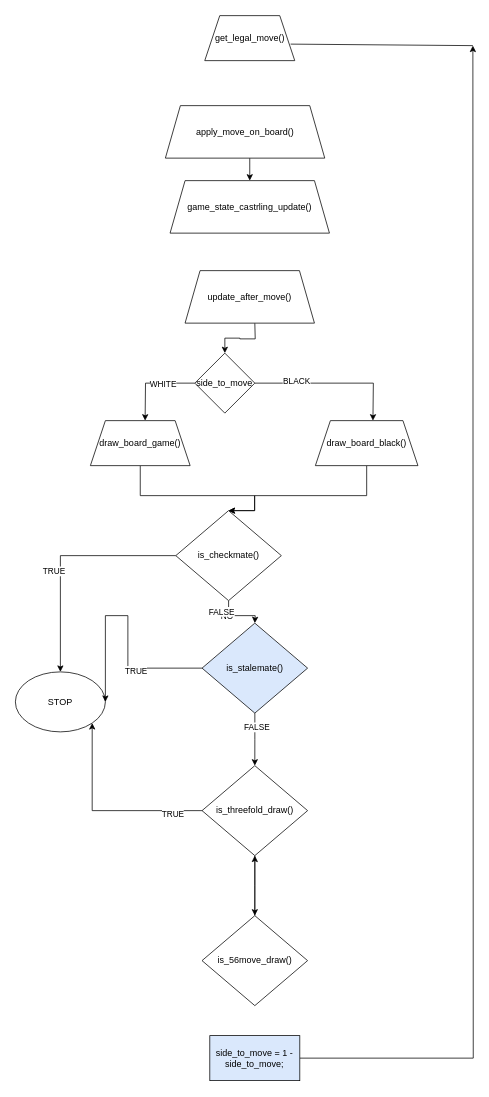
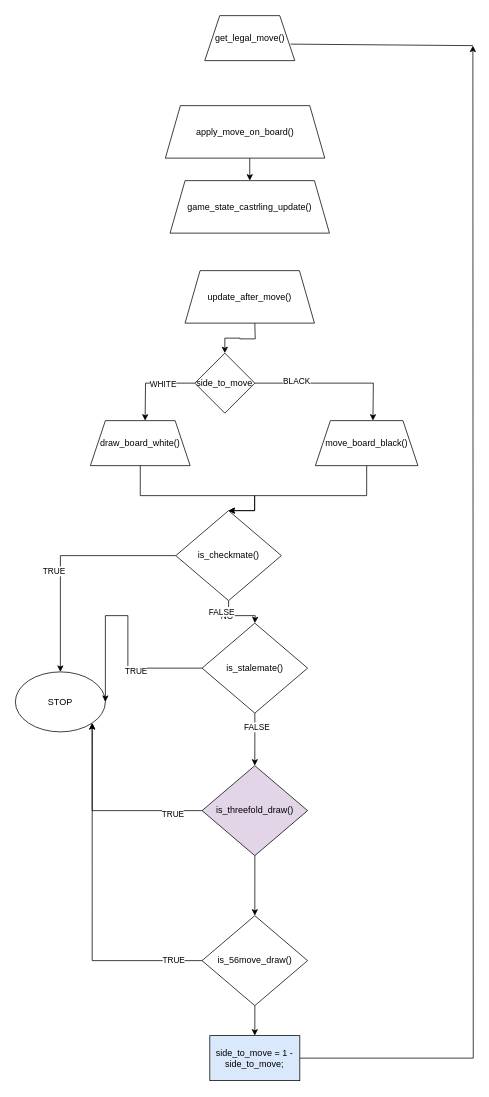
node "draw_board_game()": label "draw_board_game()" -> "draw_board_white()"
node "draw_board_black()": label "draw_board_black()" -> "move_board_black()"
node "is_stalemate()": fillcolor #dae8fc -> #ffffff
node "is_threefold_draw()": fillcolor #ffffff -> #e1d5e7
edge "is_56move_draw()" -> "is_threefold_draw()": now "is_56move_draw()" -> "side_to_move = 1 - side_to_move;"
edge "is_56move_draw()" -> "STOP": added, label "TRUE"
